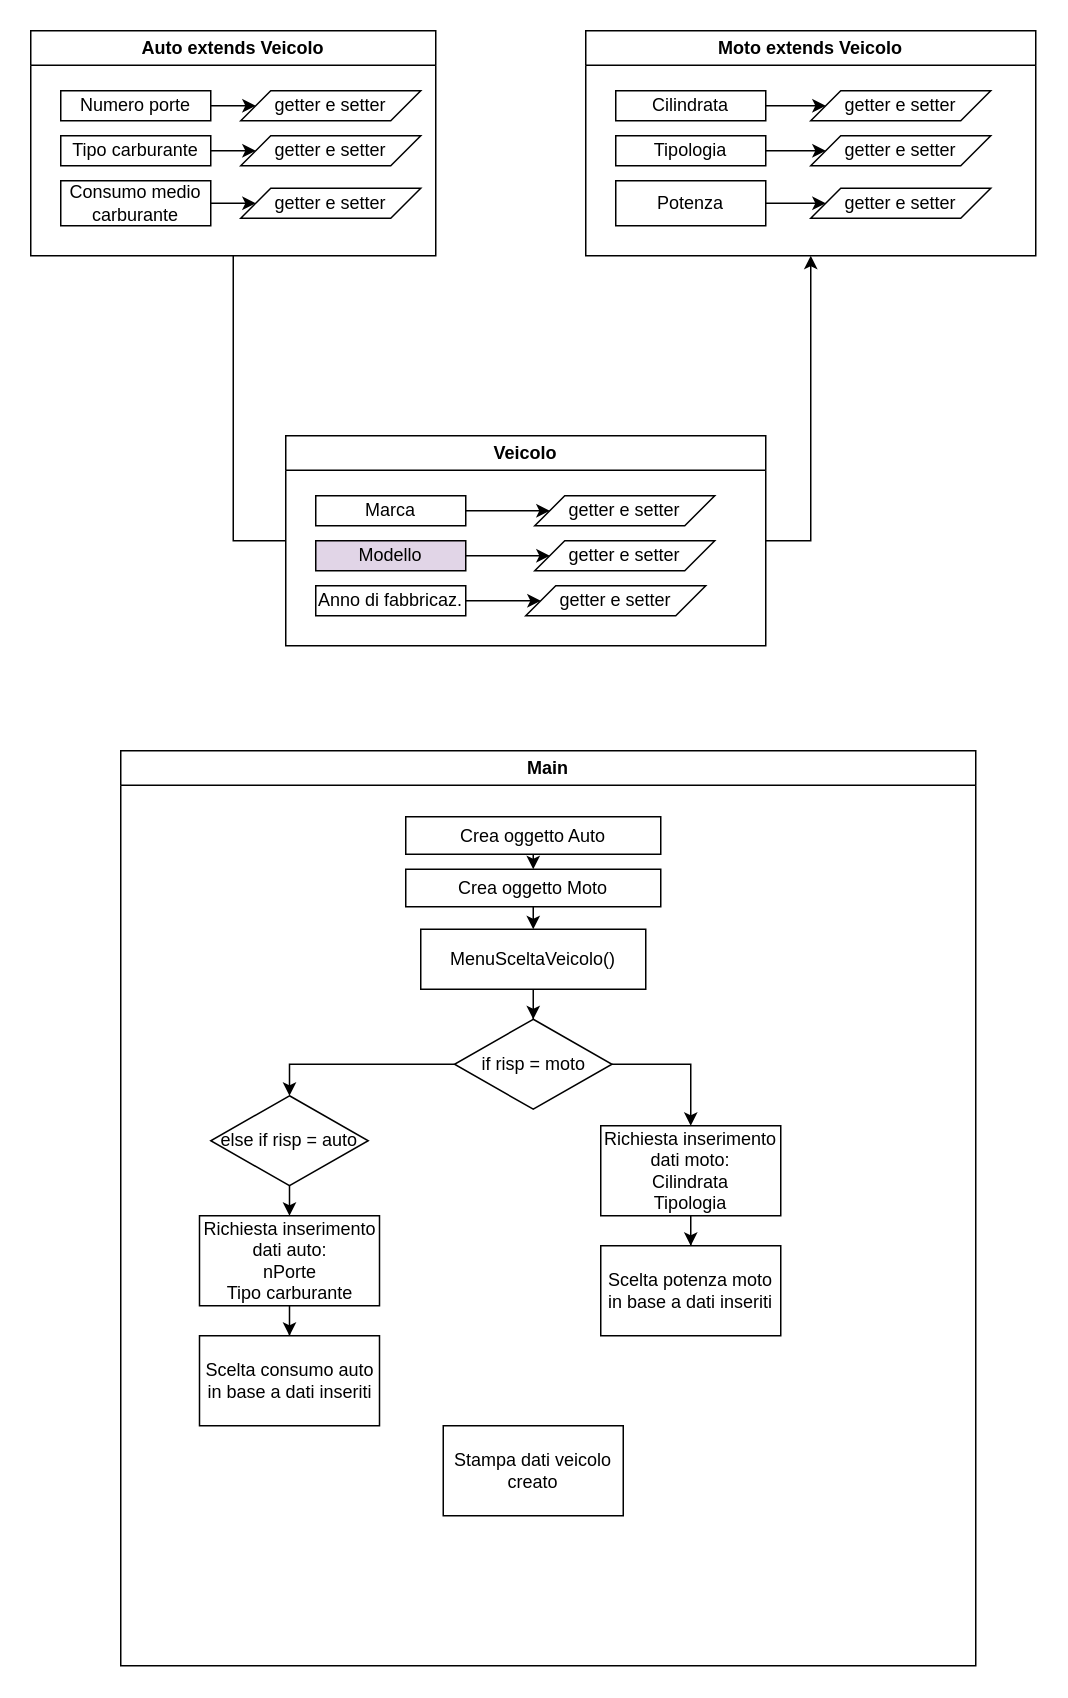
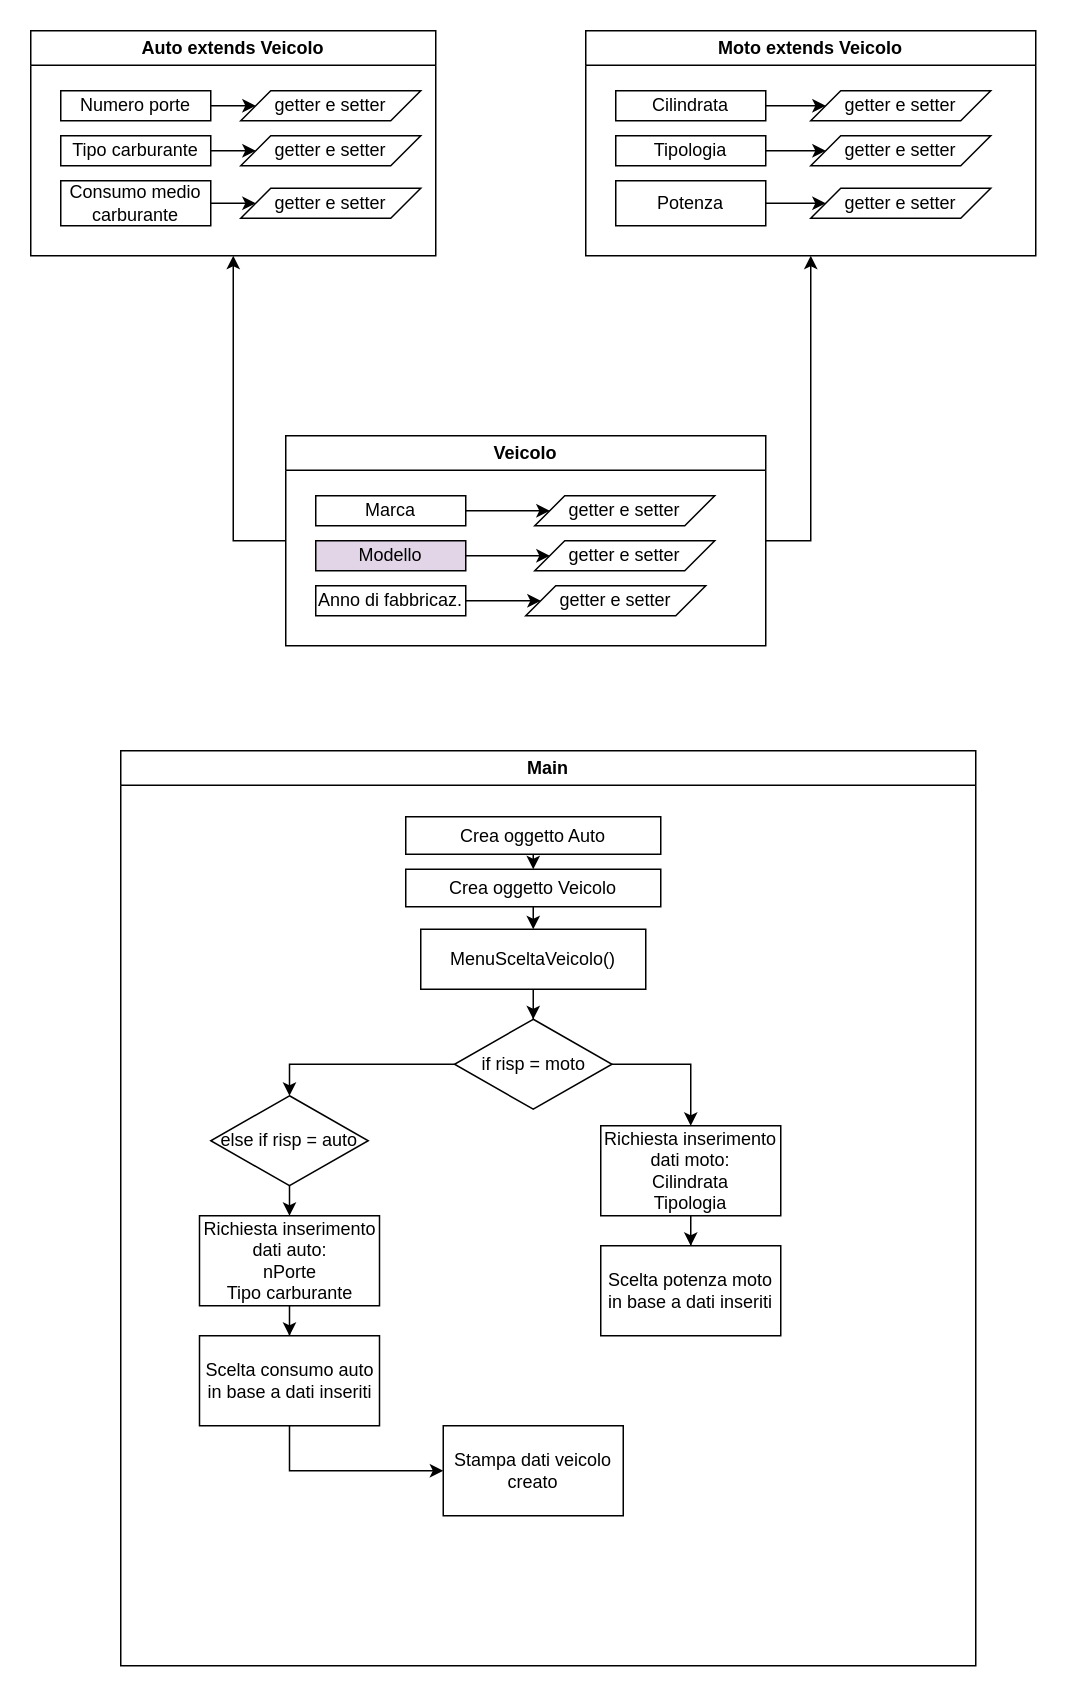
edge "Auto extends Veicolo" -- "Veicolo": arrowhead none -> classic
node "Crea oggetto Moto": label "Crea oggetto Moto" -> "Crea oggetto Veicolo"
edge "Scelta consumo auto in base a dati inseriti" -> "Stampa dati veicolo creato": added
